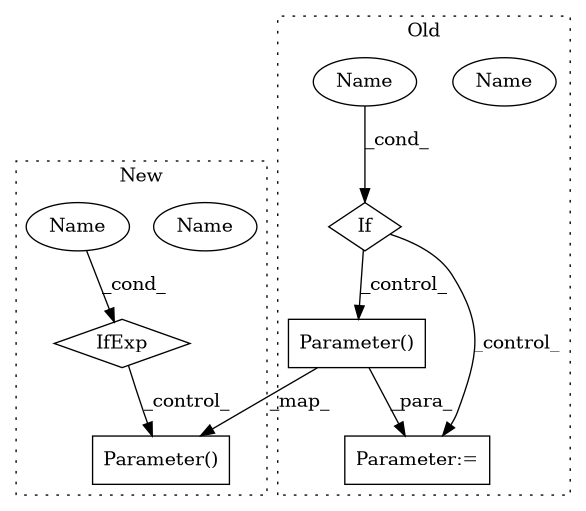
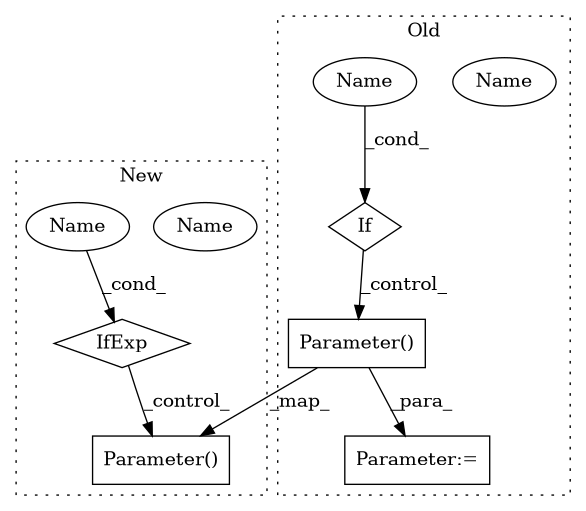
edge "If" -> "Parameter:=": removed, label "_control_"
